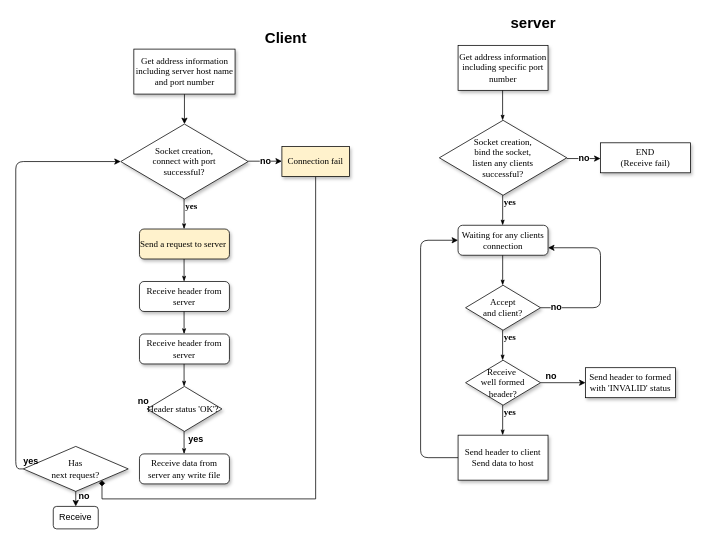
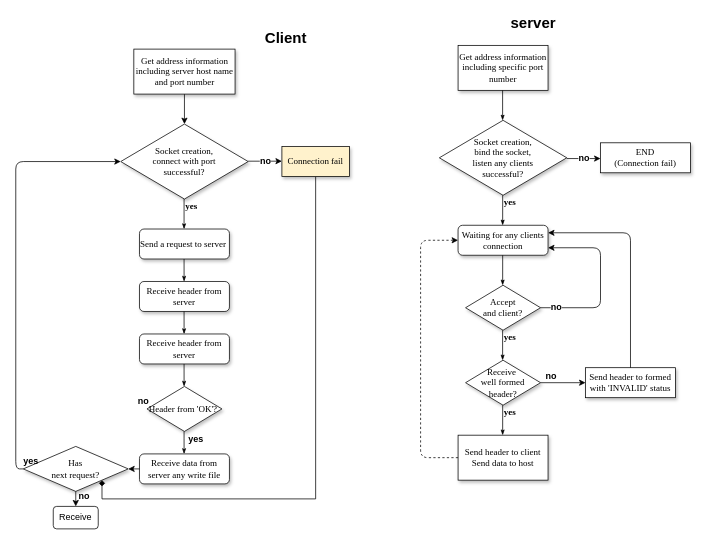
node "END(Receive fail)": label "END(Receive fail)" -> "END(Connection fail)"
node "Send a request to server": fillcolor #fff2cc -> #ffffff
edge "Send header to formed with 'INVALID' status" -> "Waiting for any clients connection": added
edge "Send header to clientSend data to host" -> "Waiting for any clients connection": style solid -> dashed
node "Header status 'OK'?": label "Header status 'OK'?" -> "Header from 'OK'?"
edge "Receive data from server any write file" -> "Hasnext request?": added
